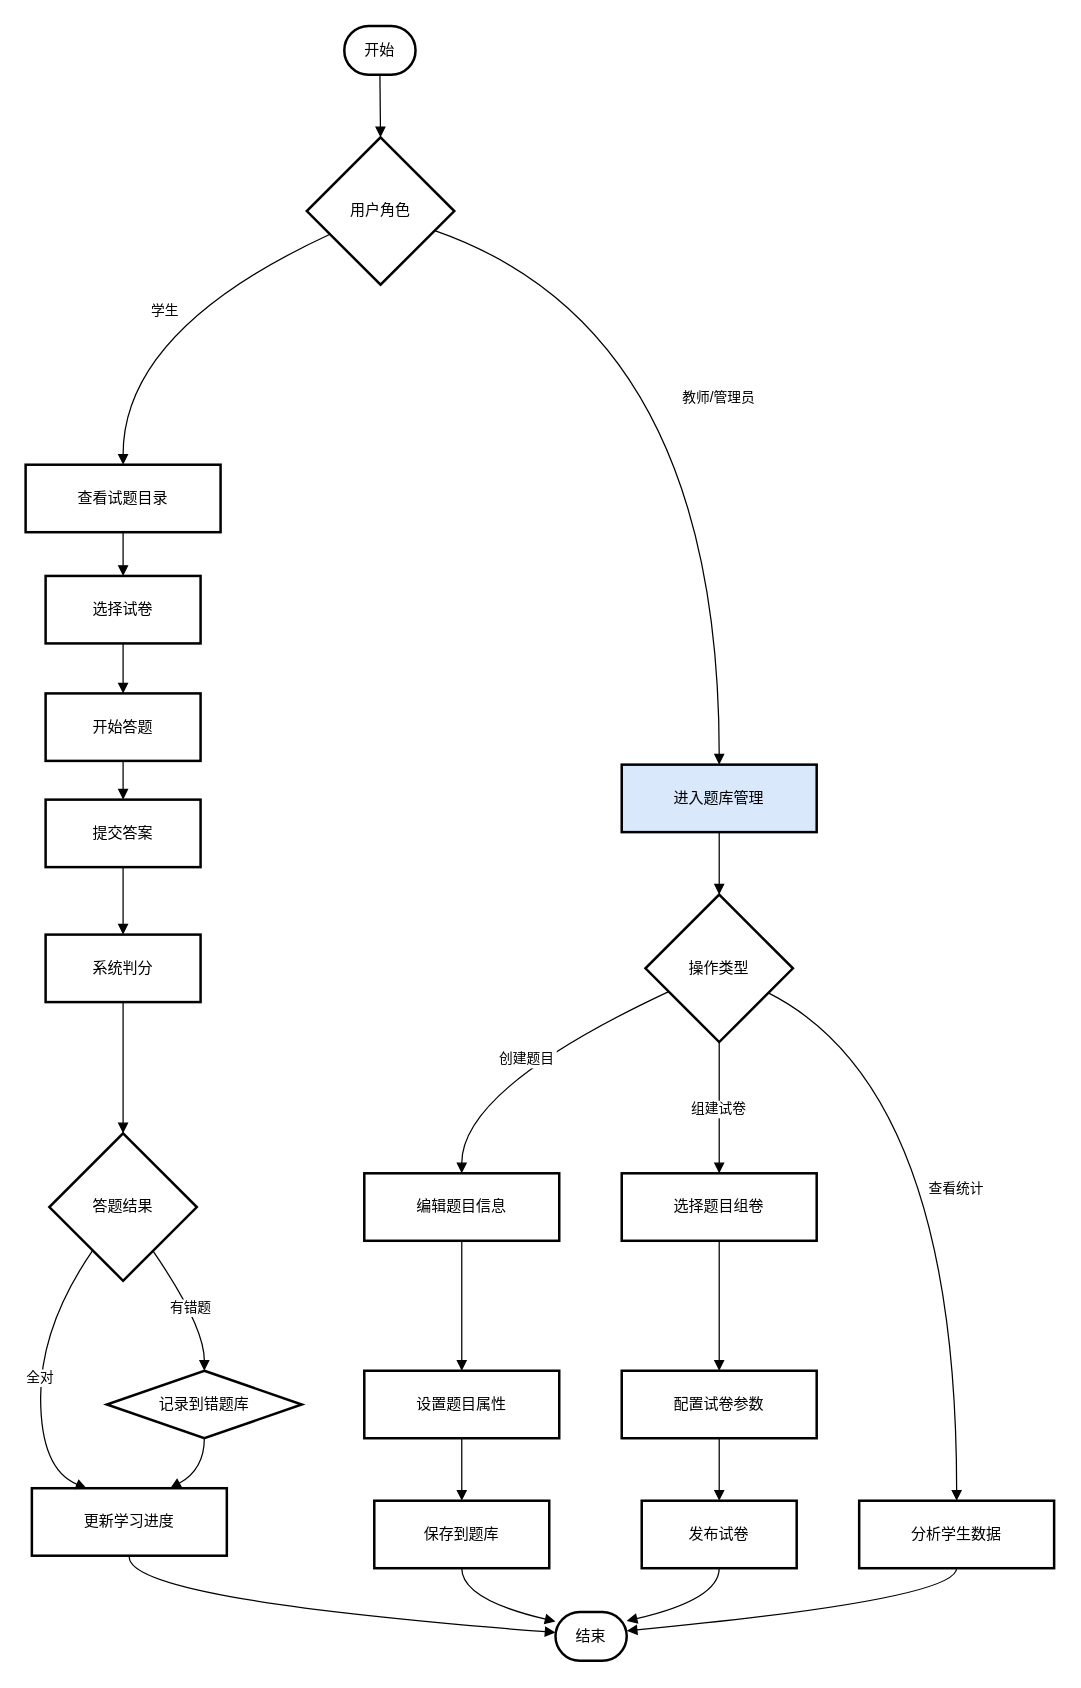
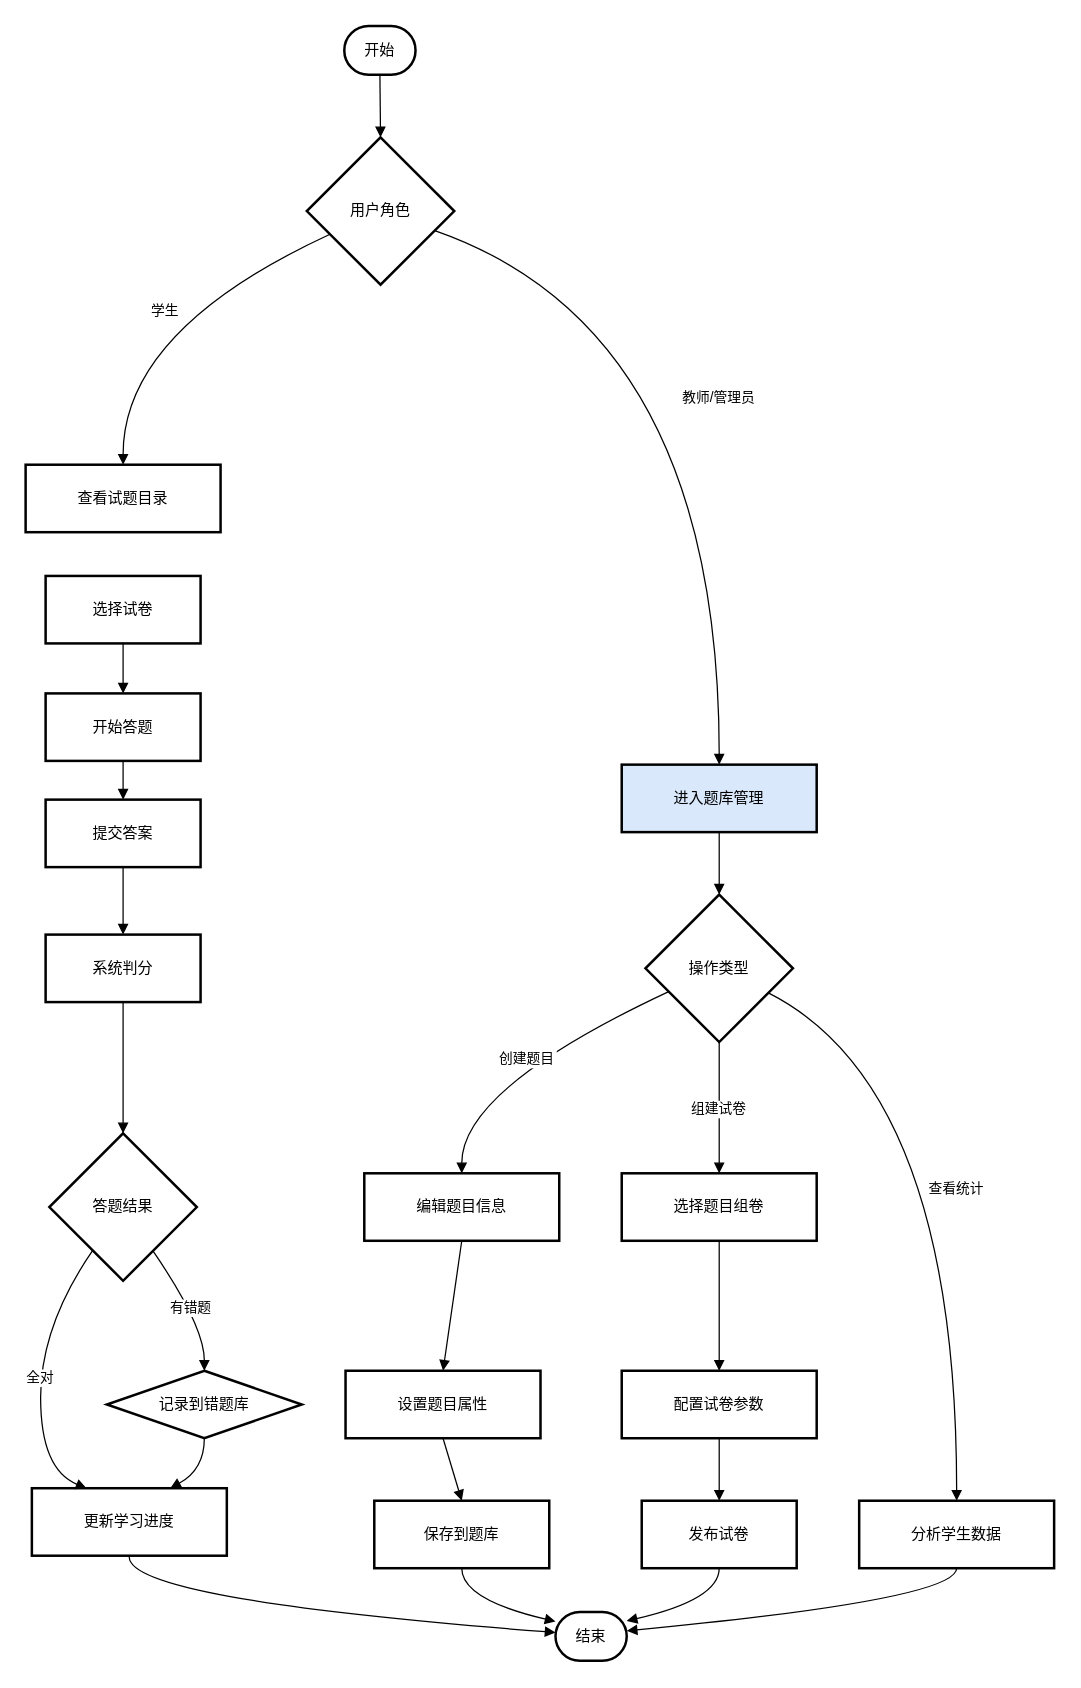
edge "查看试题目录" -> "选择试卷": removed
node "设置题目属性": moved (462, 1404) -> (443, 1404)
